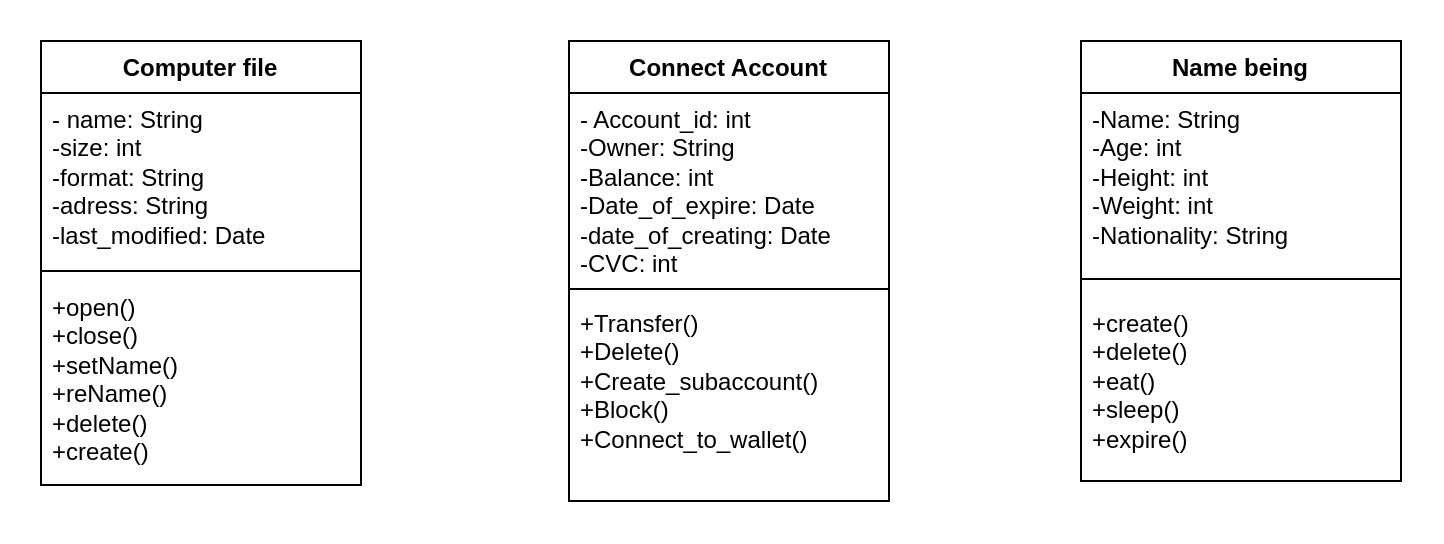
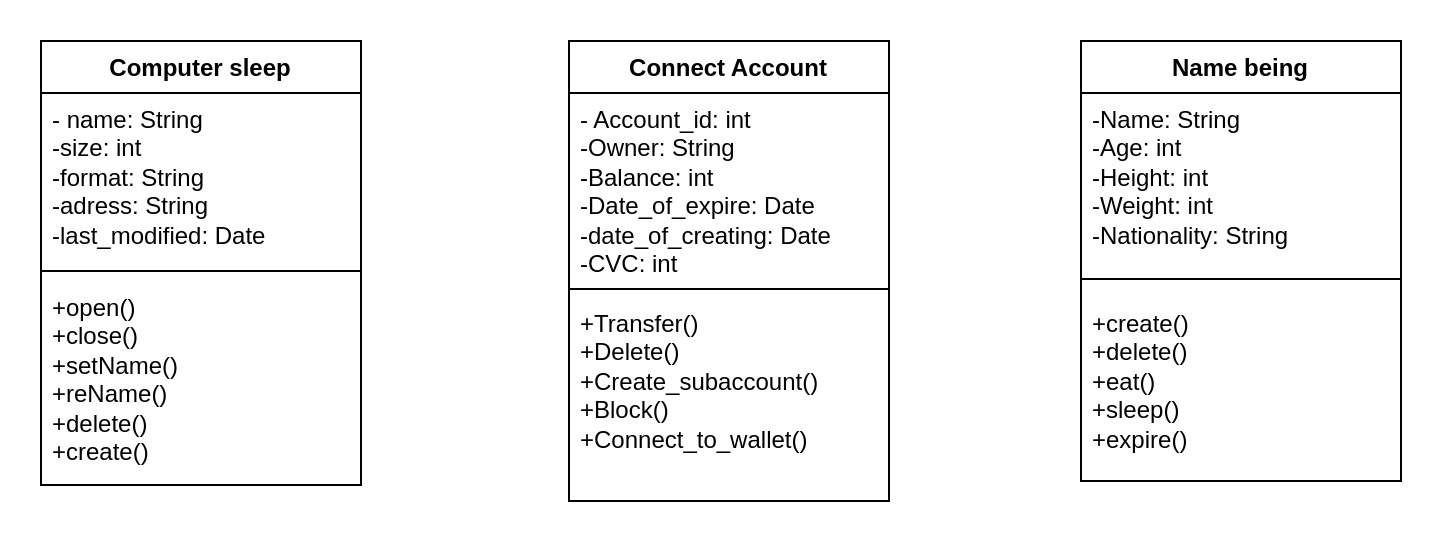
node "Computer file": label "Computer file" -> "Computer sleep"
